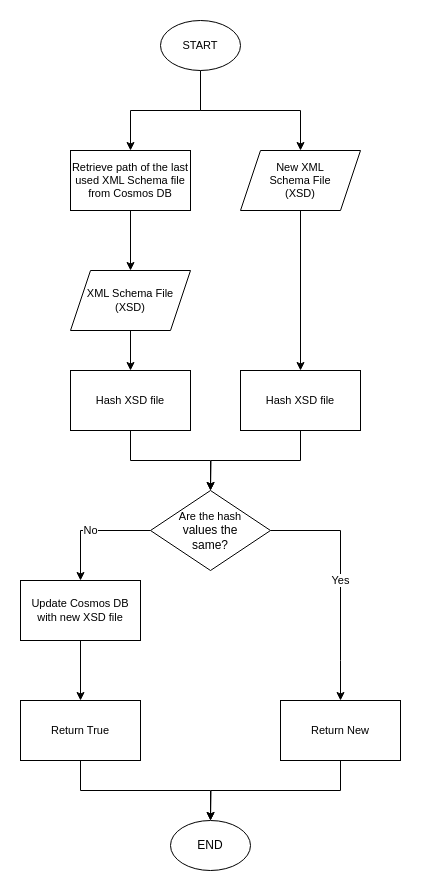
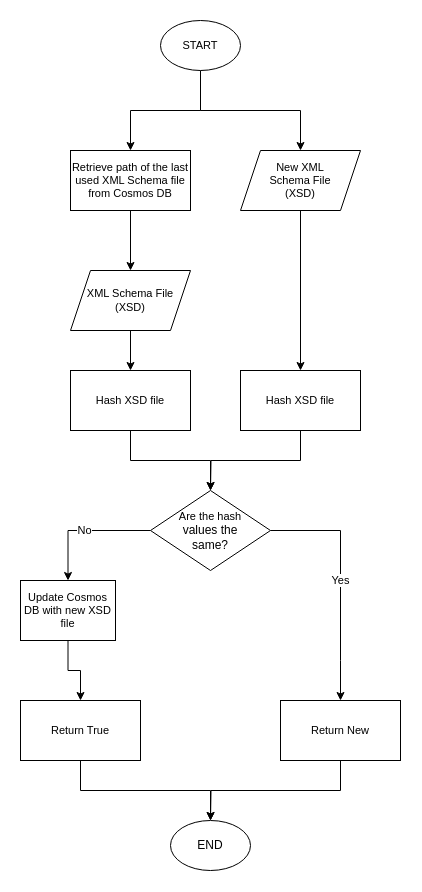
node "Update Cosmos DB with new XSD file": size 120x60 -> 95x60
